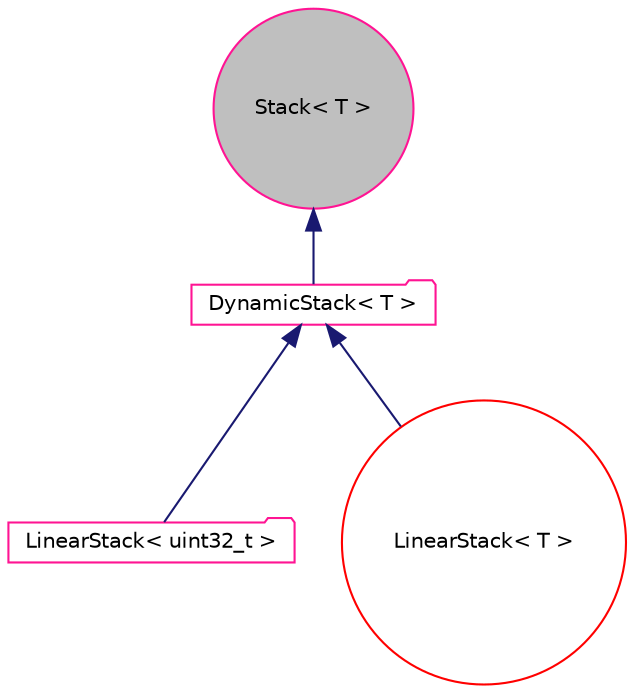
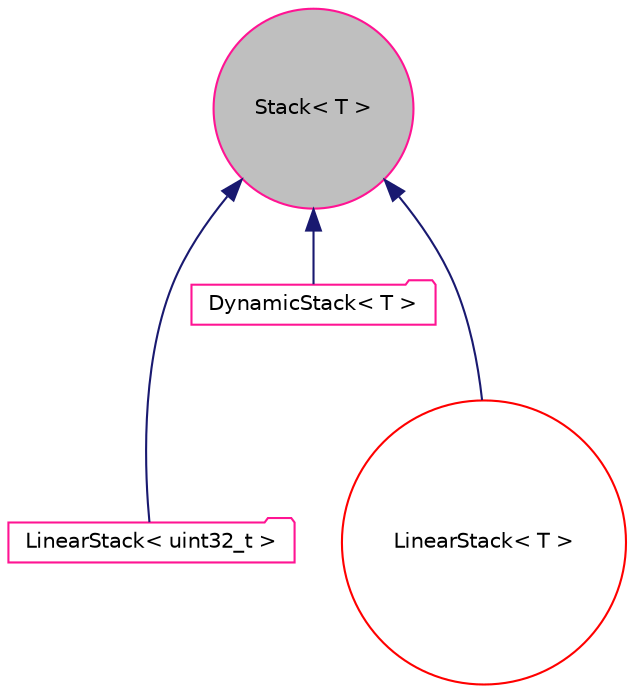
edge "LinearStack< T >" -> "DynamicStack< T >": now "LinearStack< T >" -> "Stack< T >"
edge "LinearStack< uint32_t >" -> "DynamicStack< T >": now "LinearStack< uint32_t >" -> "Stack< T >"
